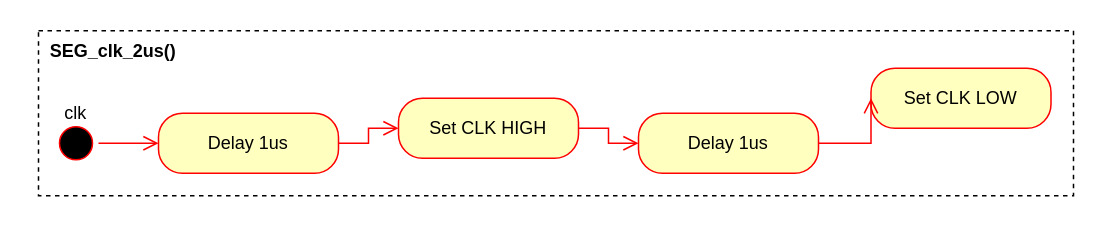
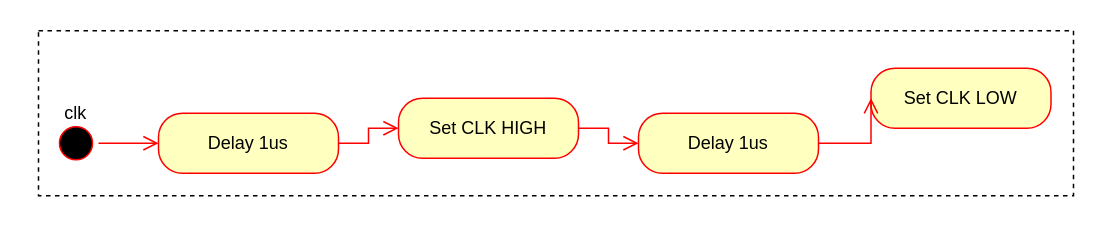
node "SEG_clk_2us()": removed
